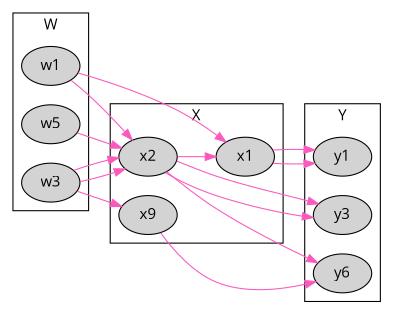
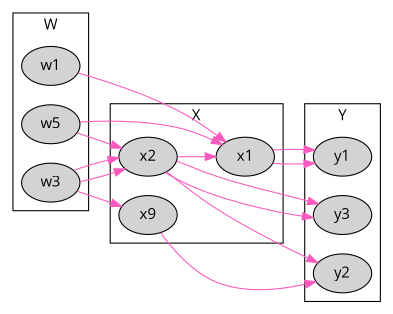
edge "w1" -> "x2": removed
edge "w5" -> "x1": added
node "y6": label "y6" -> "y2"
